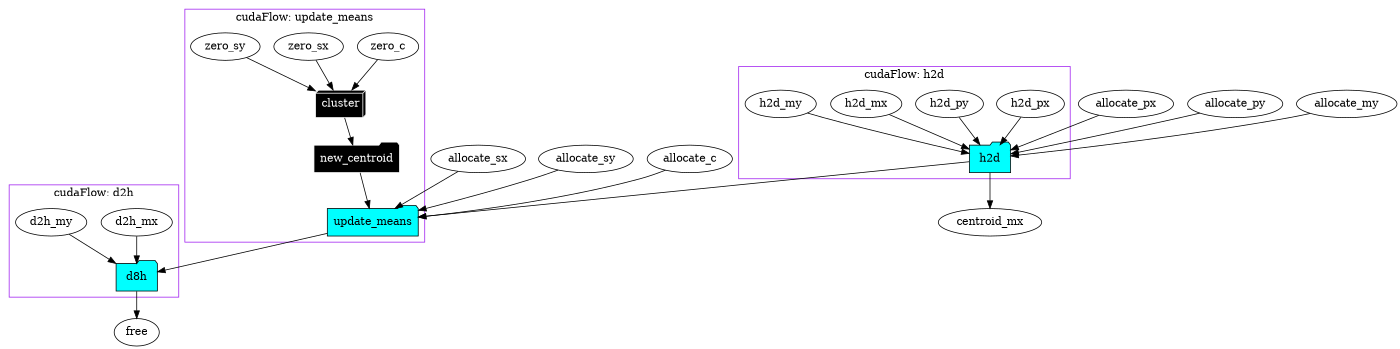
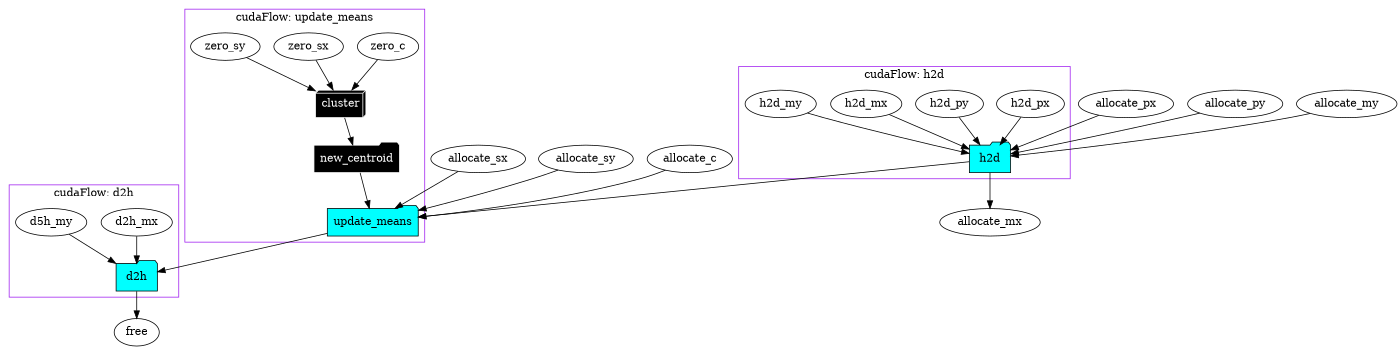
node "d2h_my": label "d2h_my" -> "d5h_my"
node "centroid_mx": label "centroid_mx" -> "allocate_mx"
node "d8h": label "d8h" -> "d2h"
